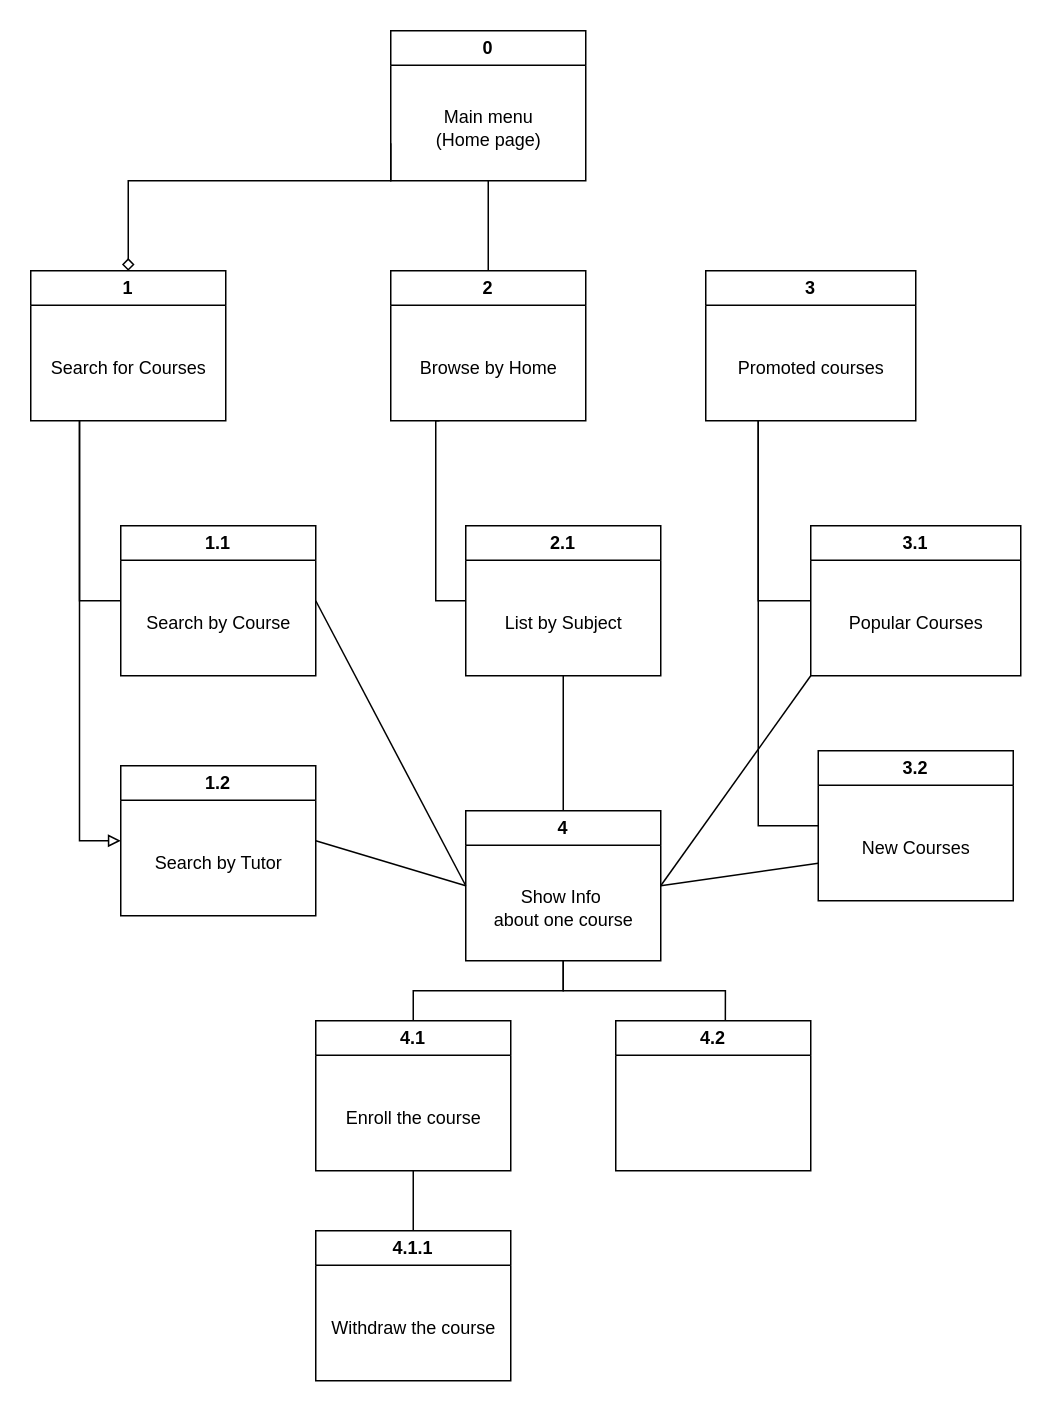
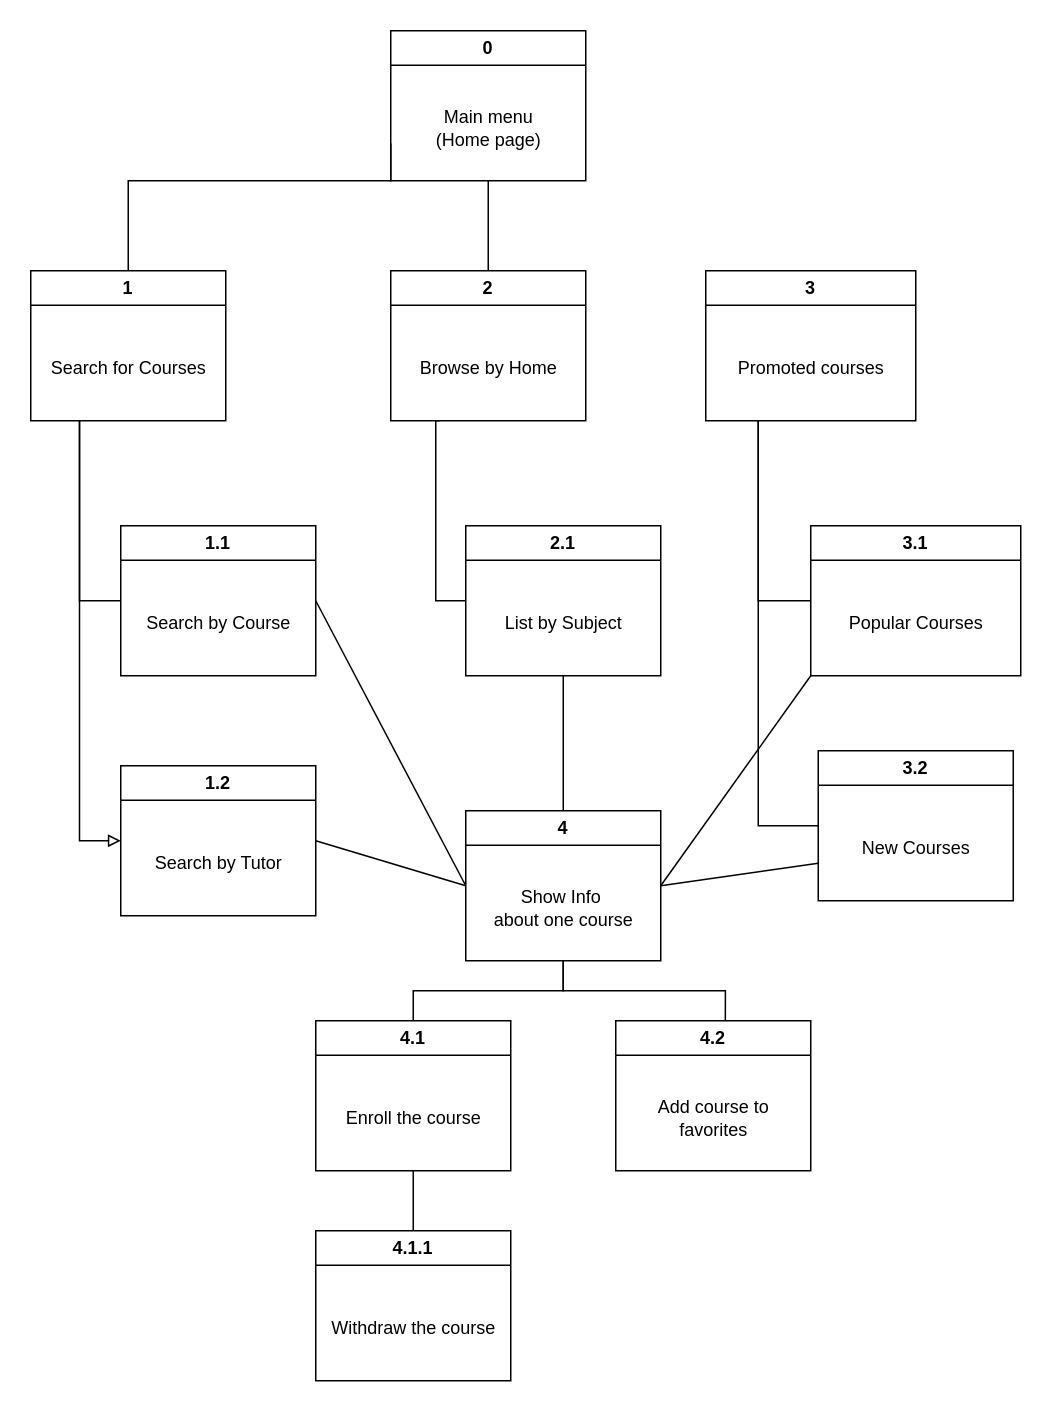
edge "0" -> "1": arrowhead diamond -> none
node "Add course to favorites": added
